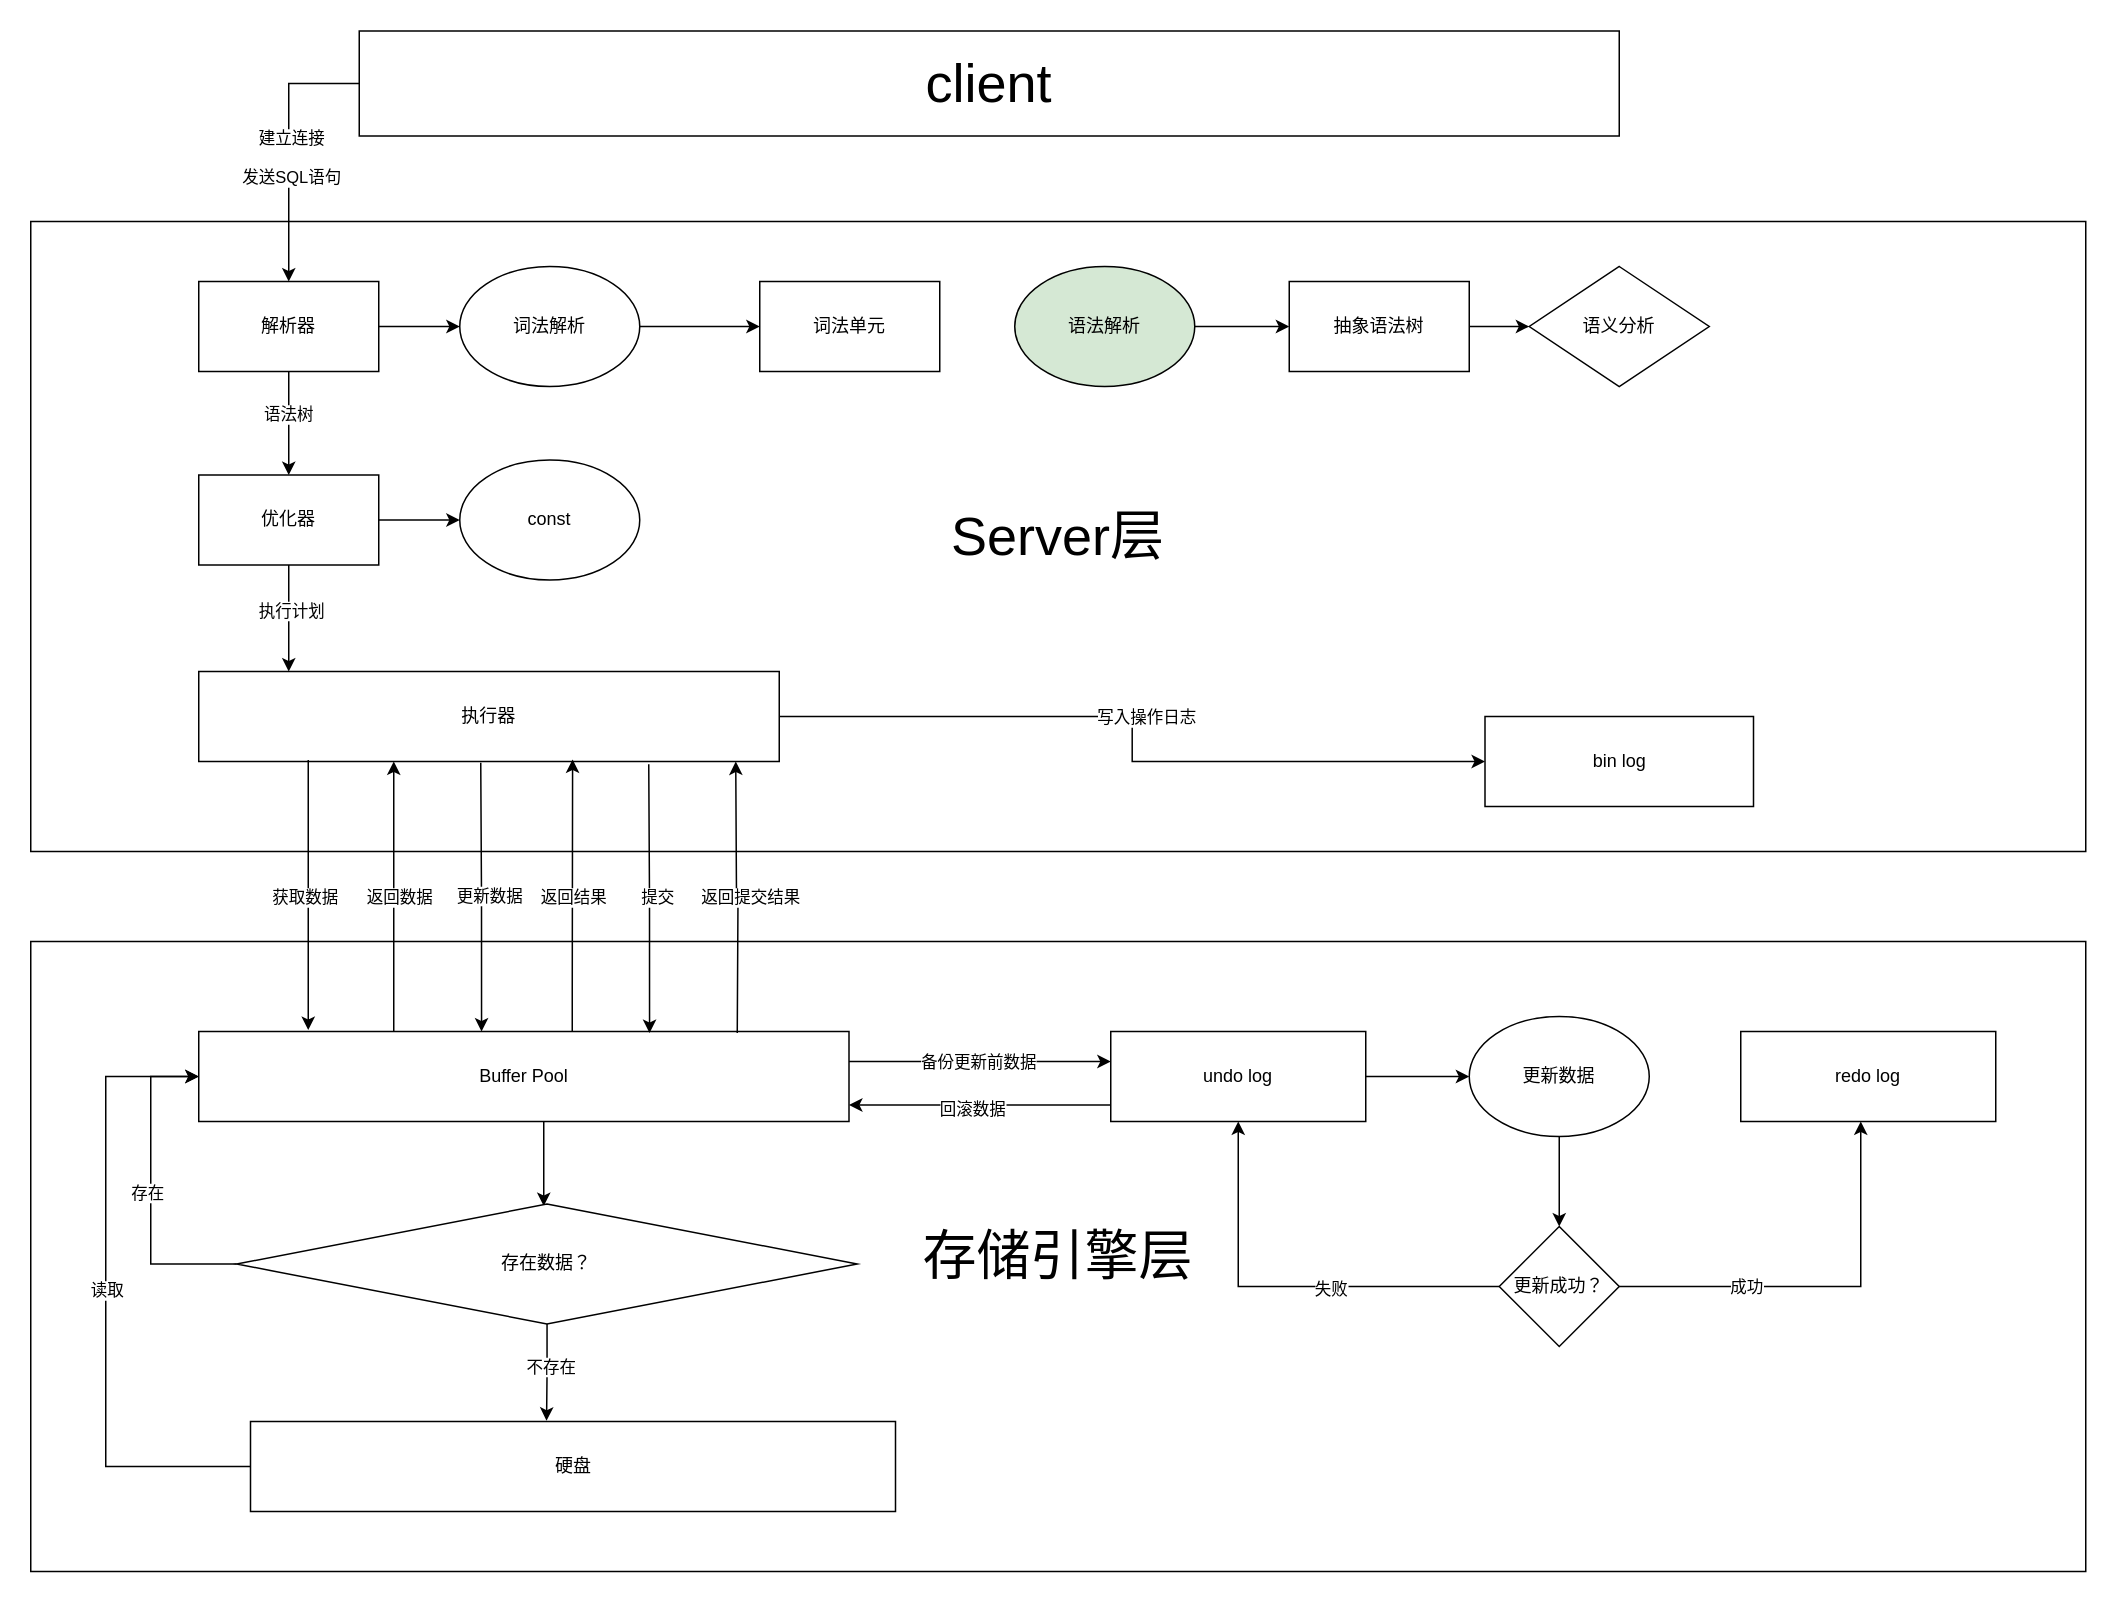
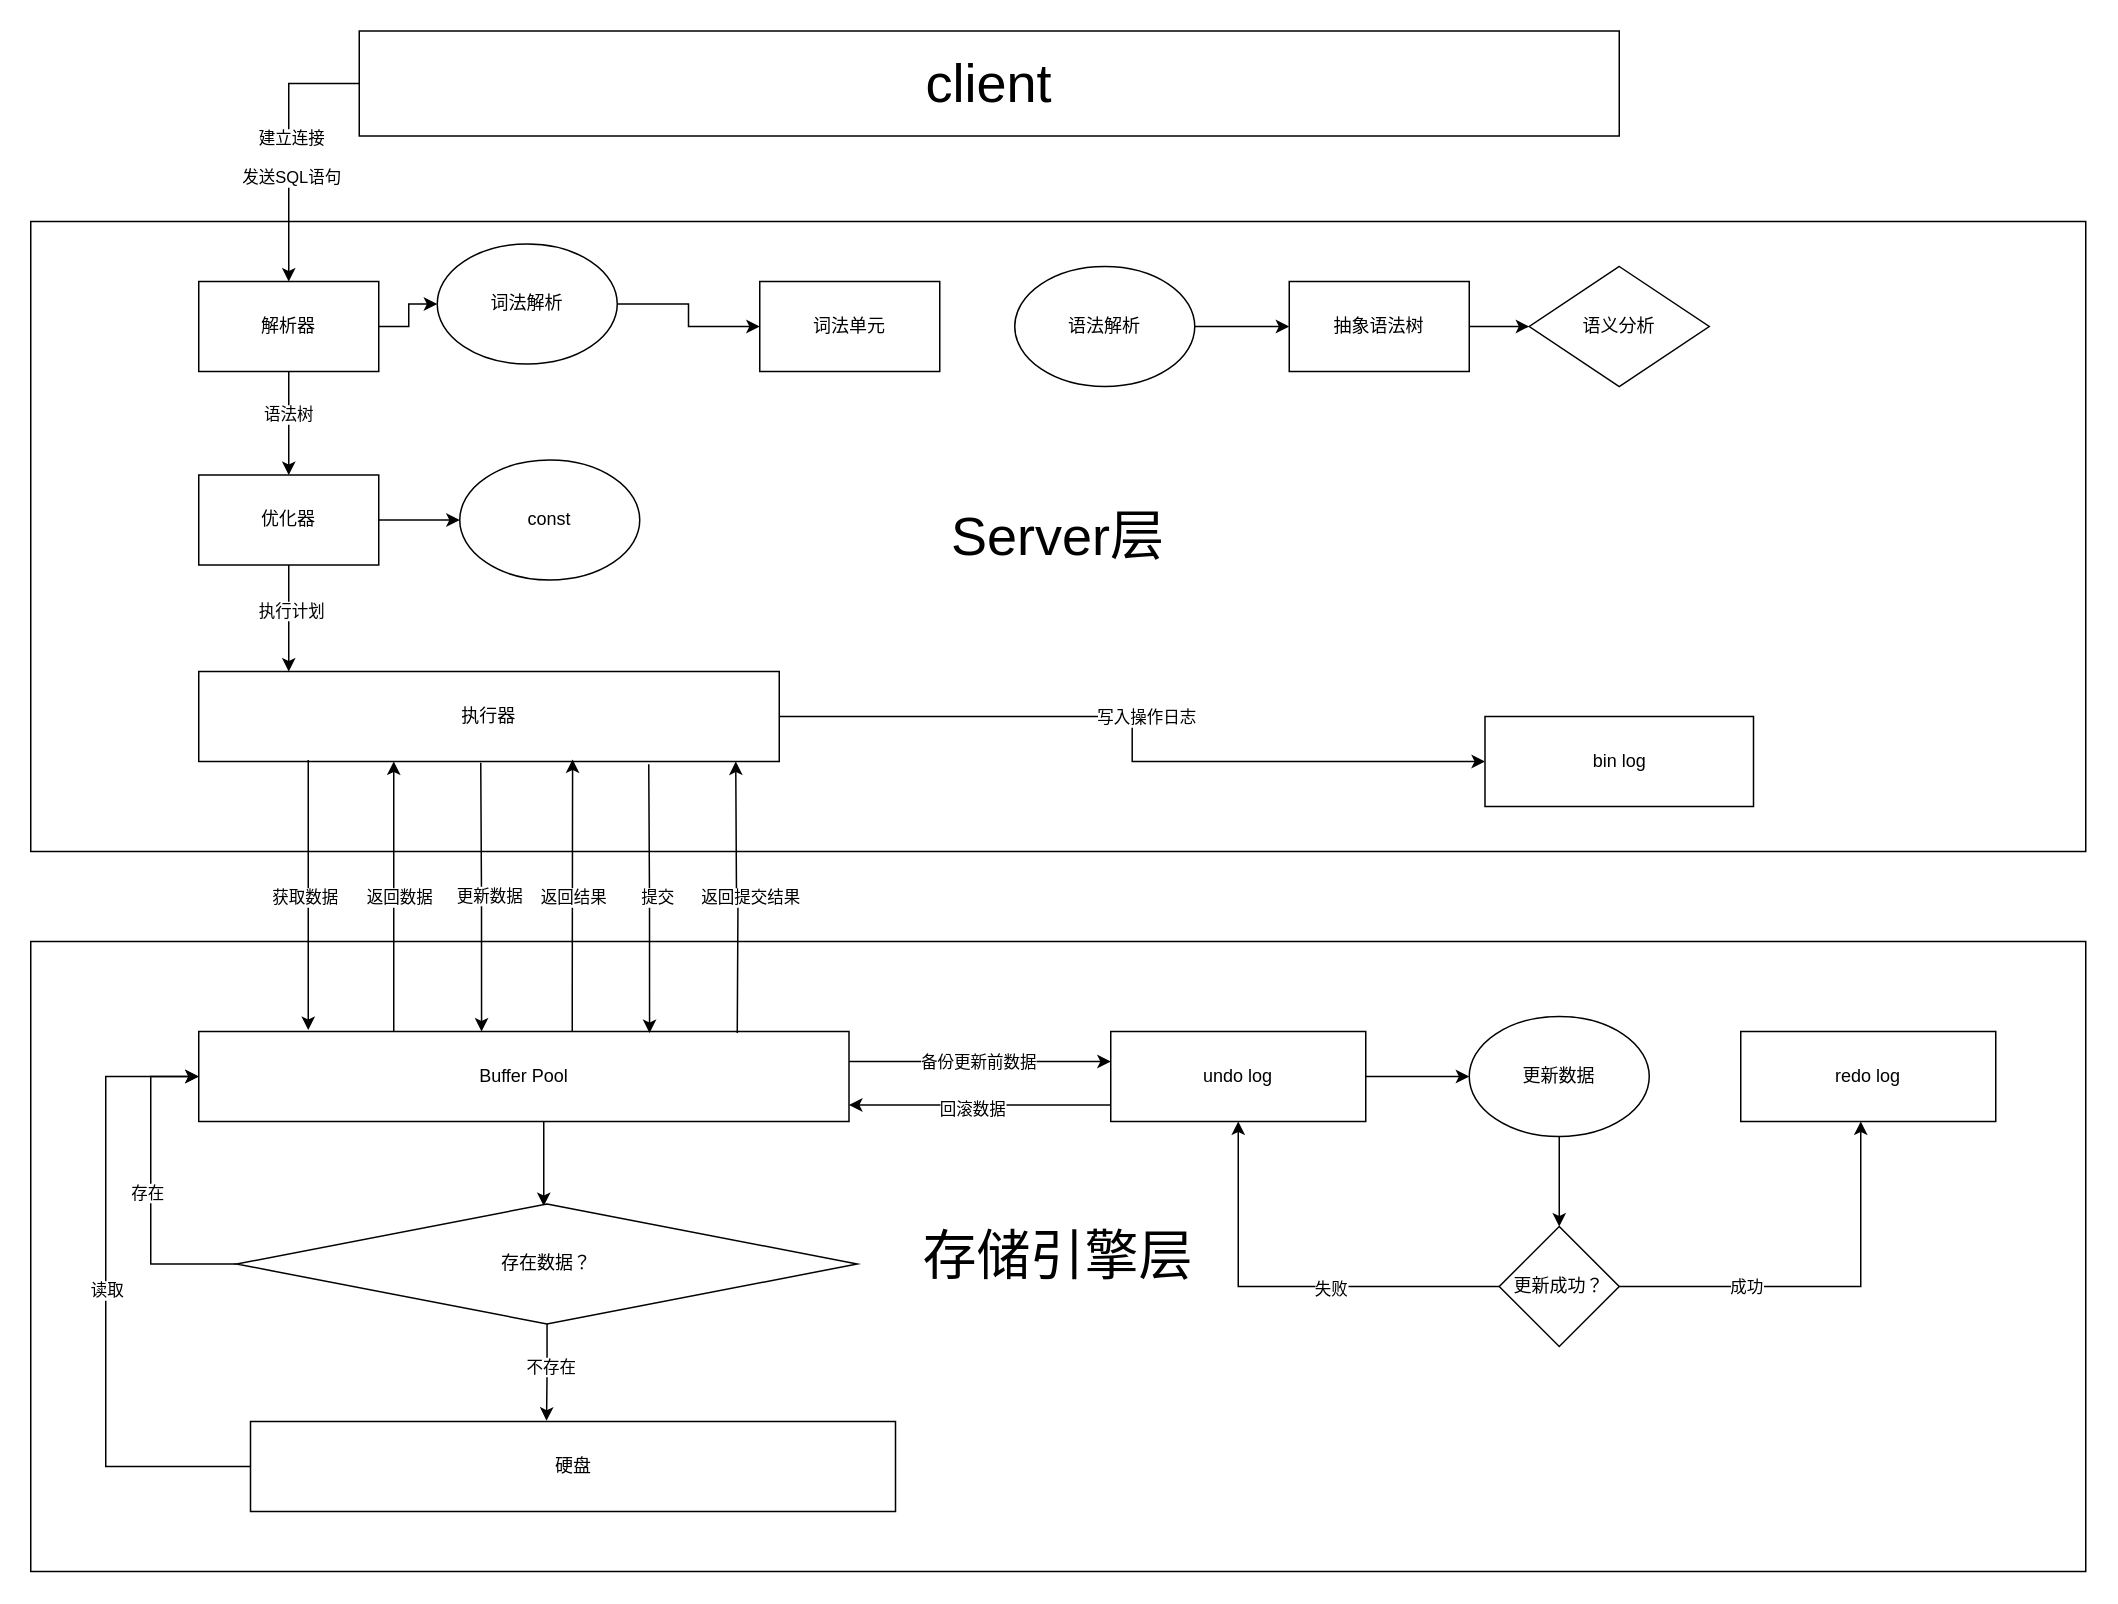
node "词法解析": moved (550, 326) -> (527, 304)
node "语法解析": fillcolor #d5e8d4 -> #ffffff
